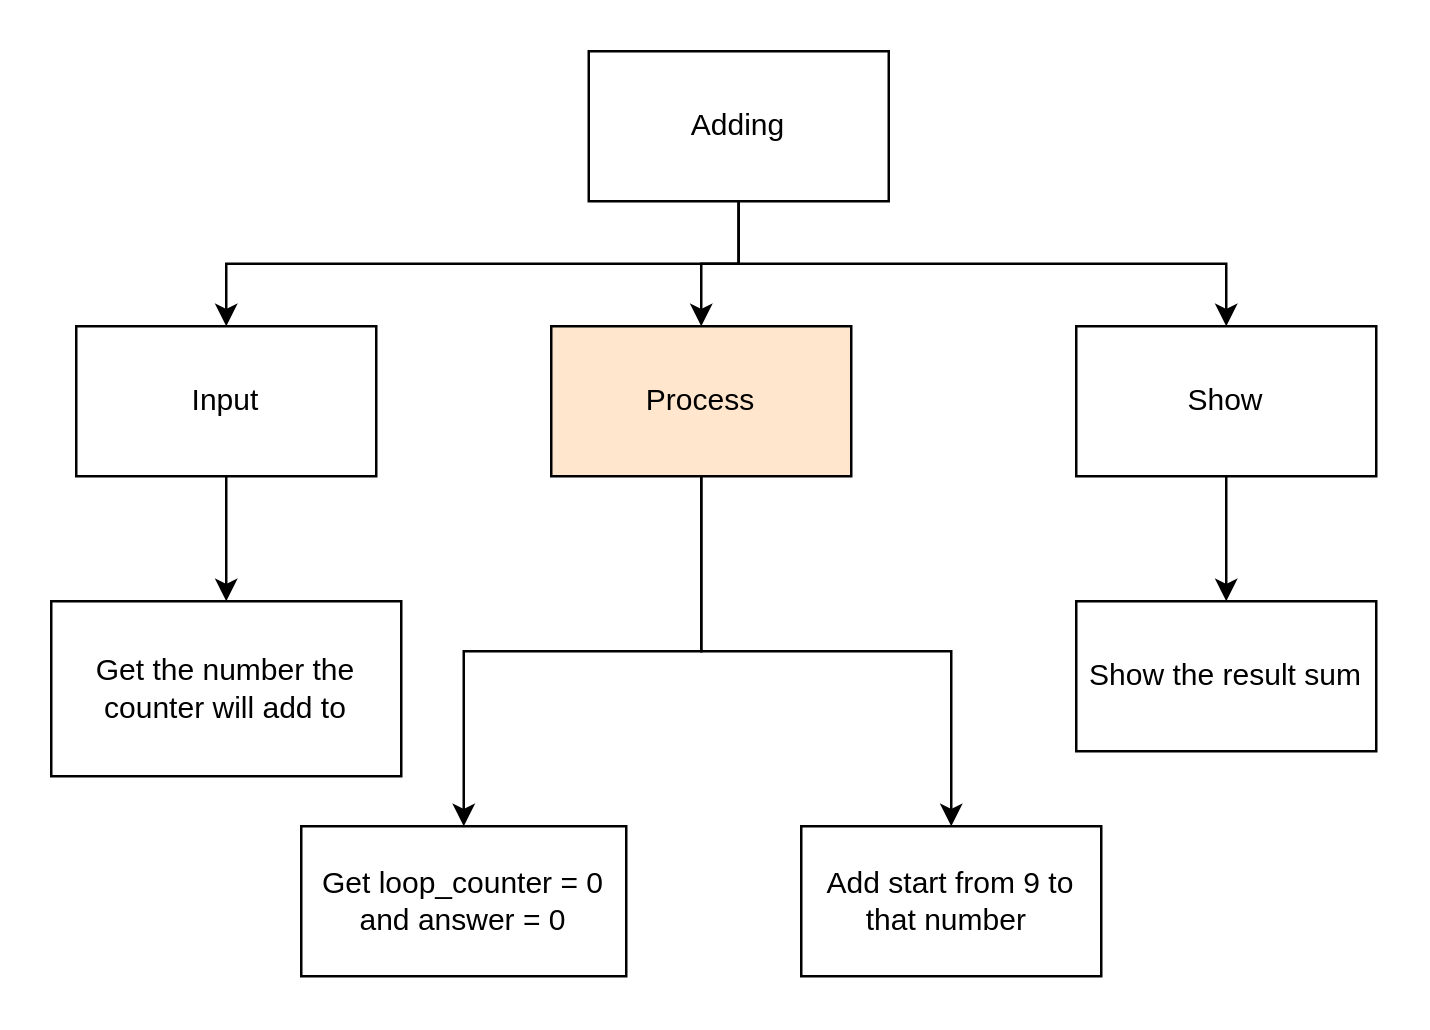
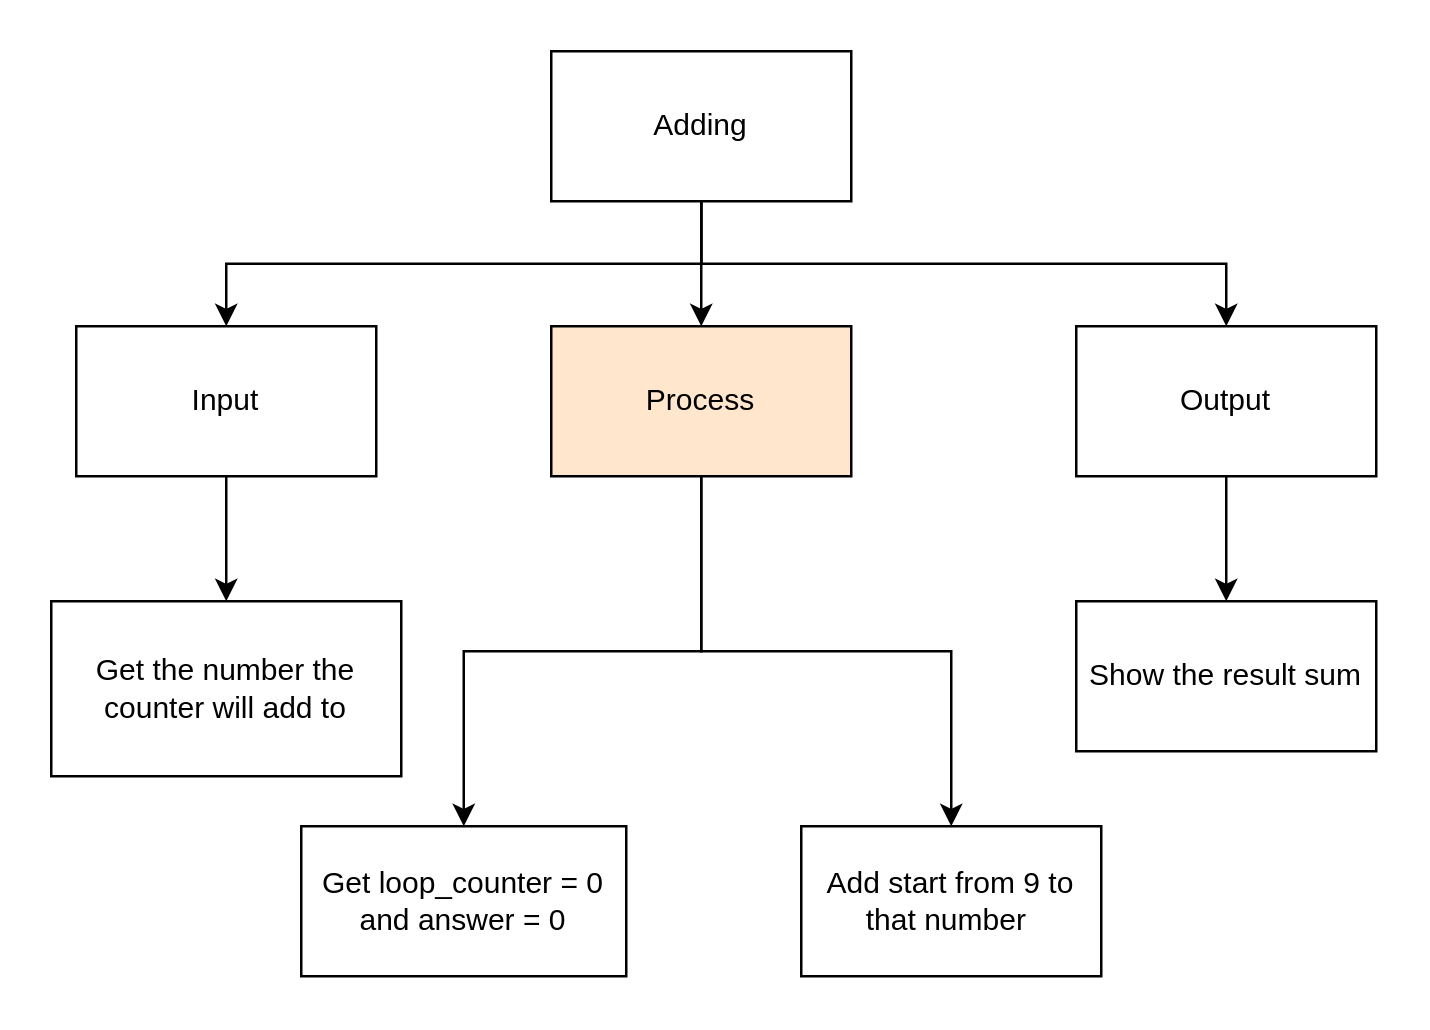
node "Adding": moved (739, 126) -> (701, 126)
node "Show": label "Show" -> "Output"
